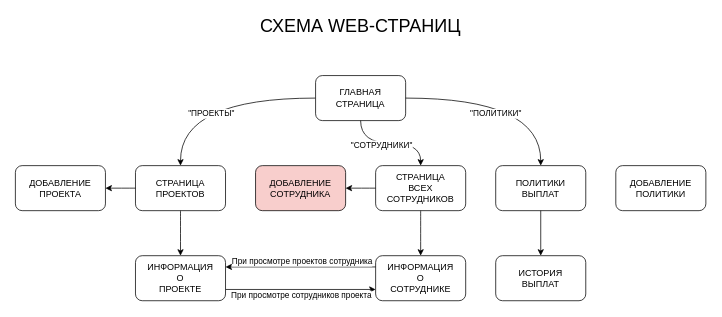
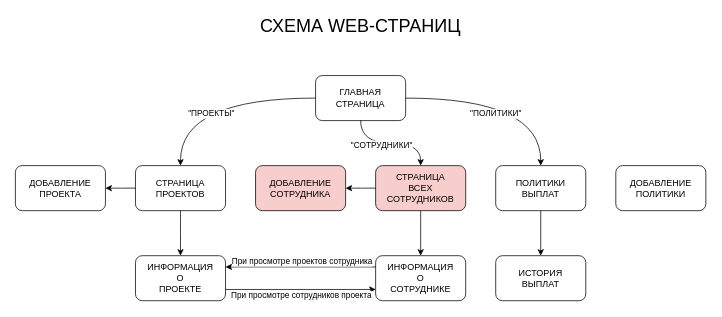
node "СТРАНИЦА ВСЕХ СОТРУДНИКОВ": fillcolor #ffffff -> #f8cecc
